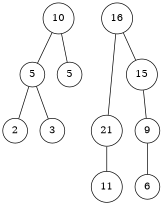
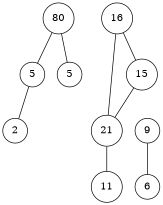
node "10": label "10" -> "80"
edge "15" -- "9": now "15" -- "21"
node "3": removed
